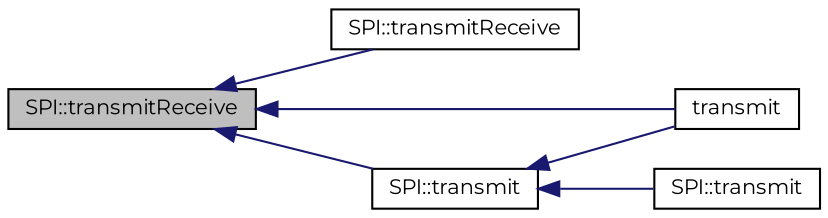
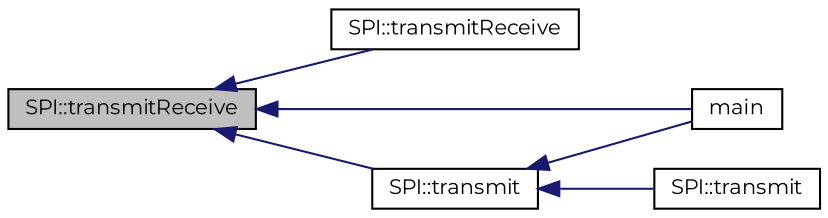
node "transmit": label "transmit" -> "main"
